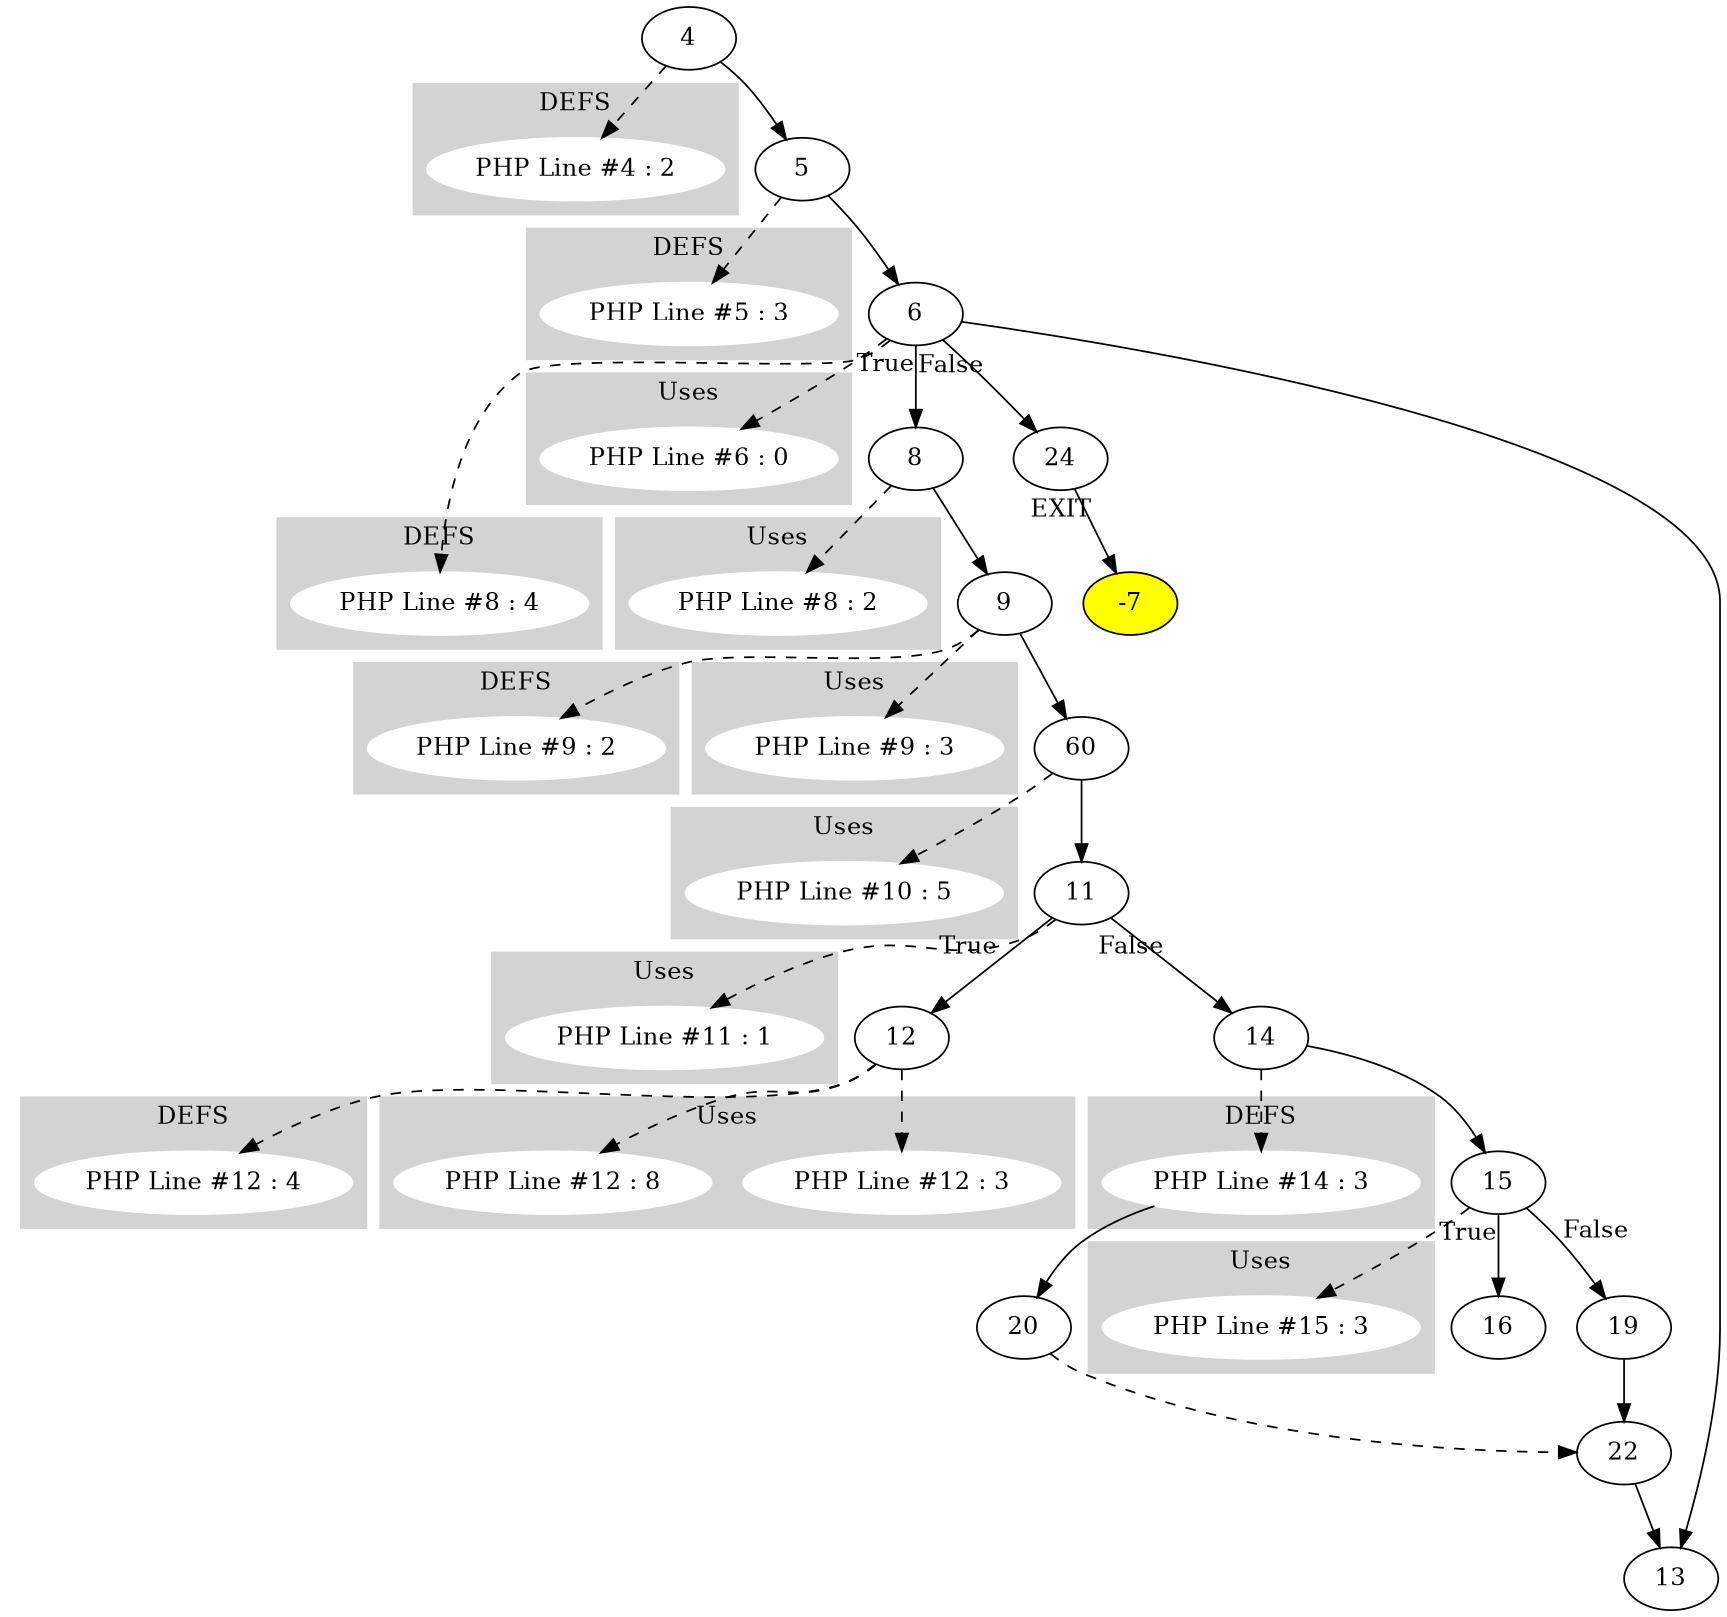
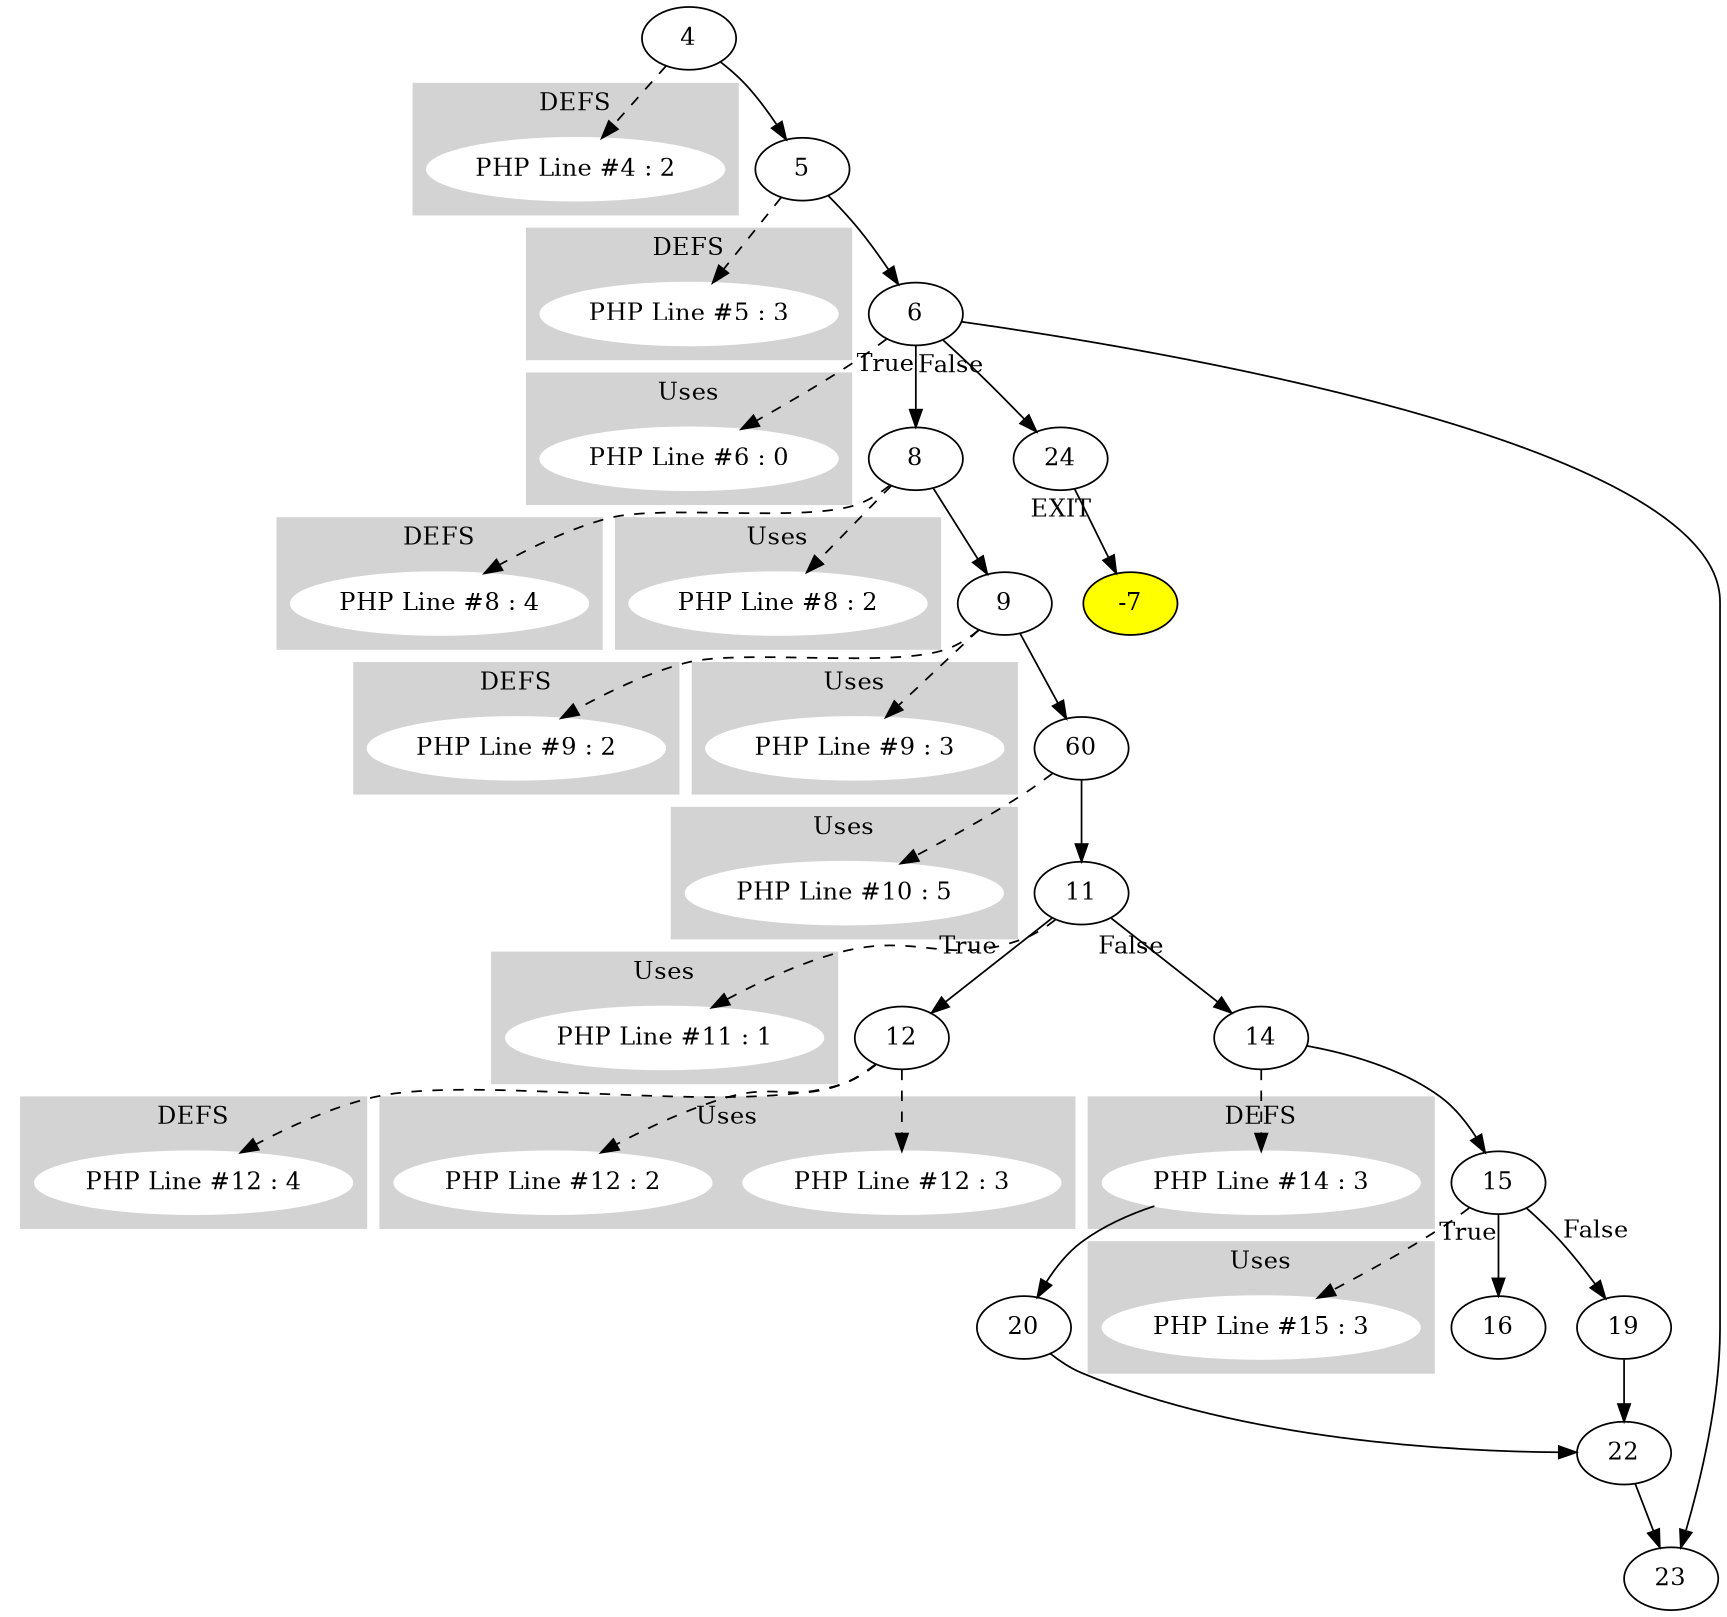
edge "6" -> "PHP Line #8 : 4": now "8" -> "PHP Line #8 : 4"
node "PHP Line #12 : 8": label "PHP Line #12 : 8" -> "PHP Line #12 : 2"
edge "20" -> "22": style dashed -> solid
node "13": label "13" -> "23"
